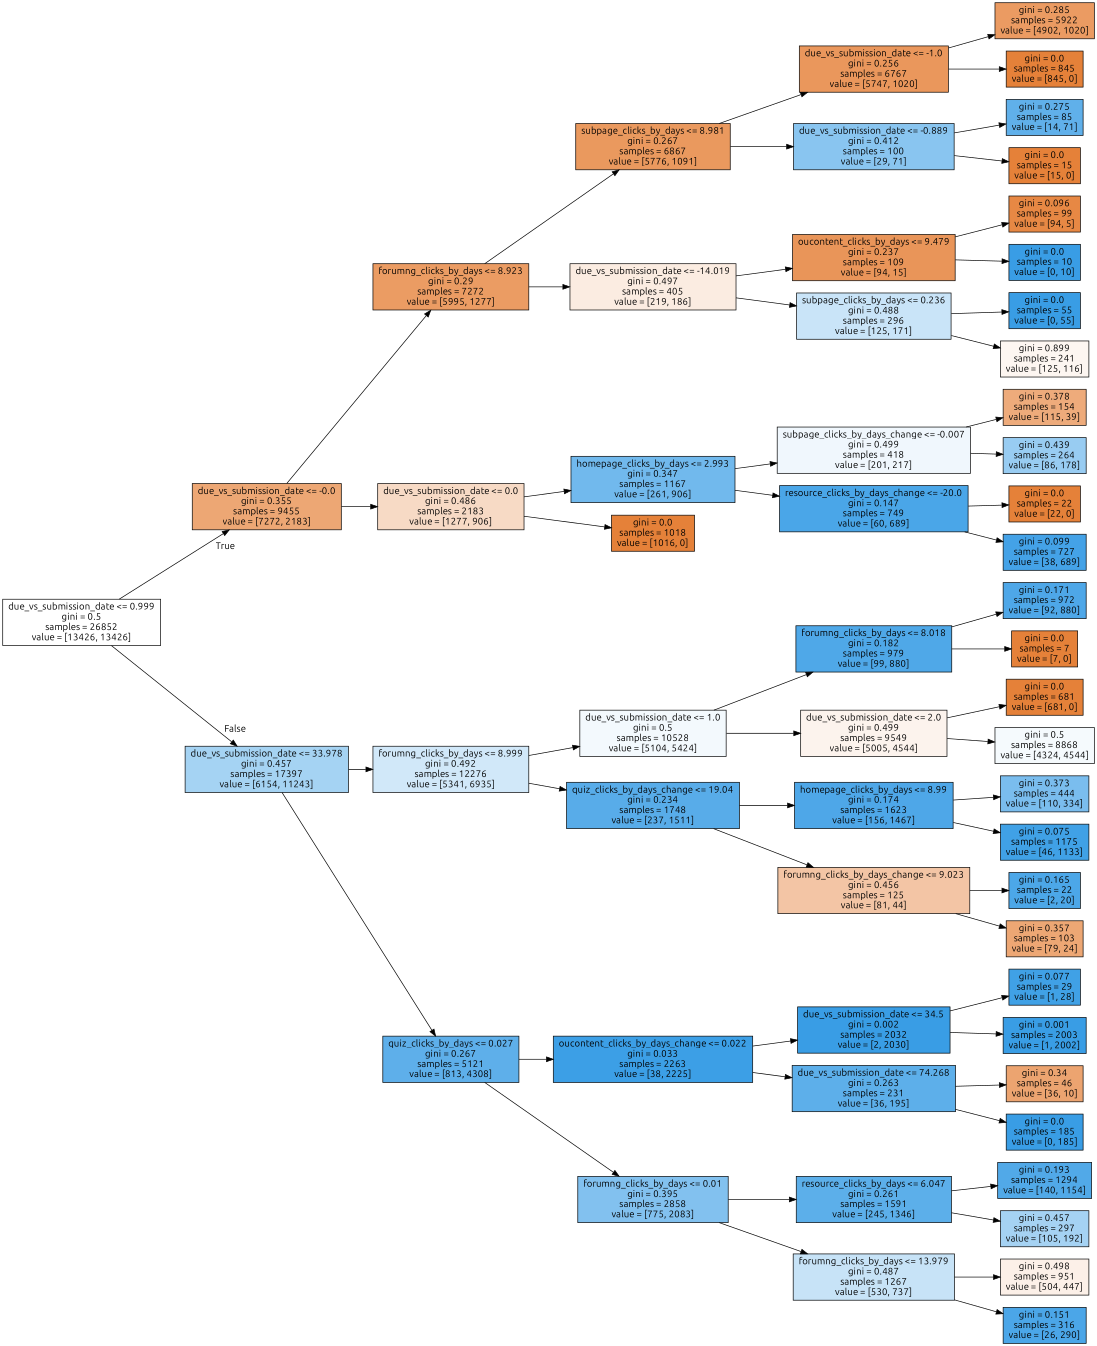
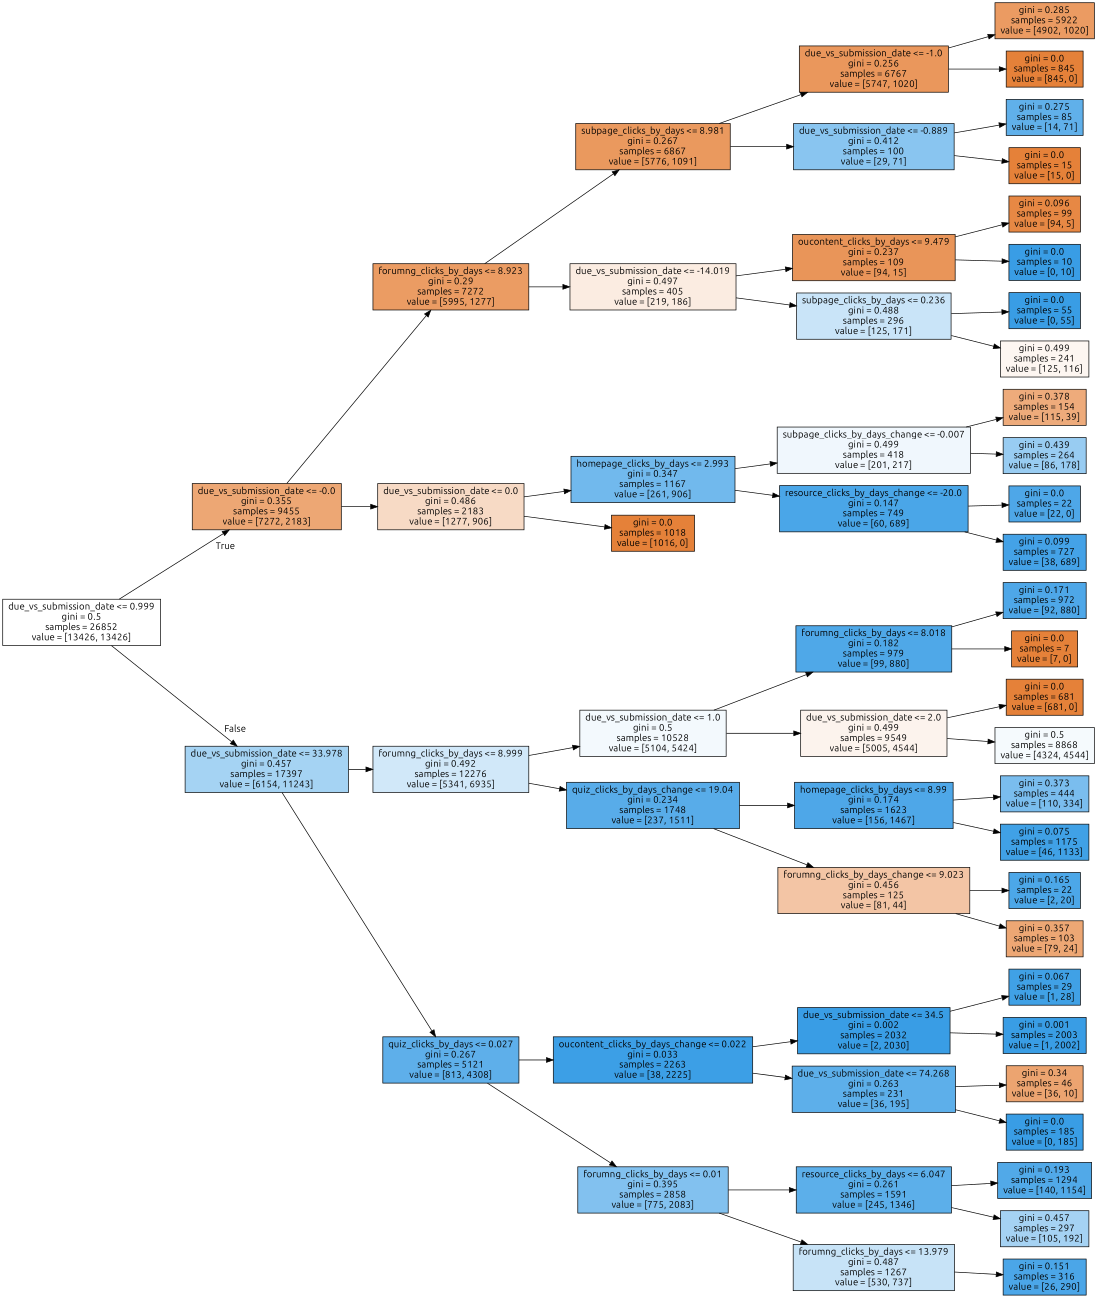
node "gini = 0.899 samples = 241 value = [125, 116]": label "gini = 0.899 samples = 241 value = [125, 116]" -> "gini = 0.499 samples = 241 value = [125, 116]"
node "gini = 0.0 samples = 22 value = [22, 0]": fillcolor #e58139ff -> #399de5e4
node "gini = 0.077 samples = 29 value = [1, 28]": label "gini = 0.077 samples = 29 value = [1, 28]" -> "gini = 0.067 samples = 29 value = [1, 28]"
node "gini = 0.498 samples = 951 value = [504, 447]": removed
